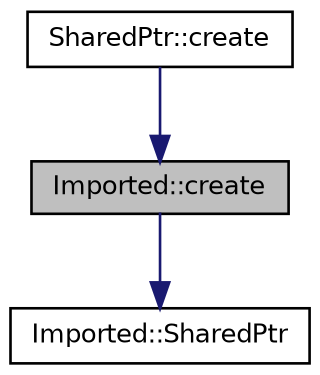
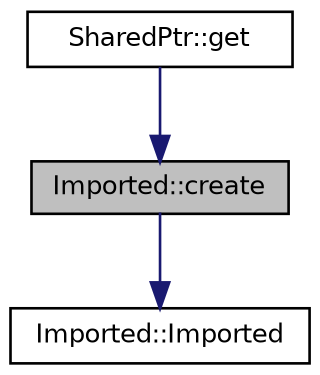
node "SharedPtr::create": label "SharedPtr::create" -> "SharedPtr::get"
node "Imported::SharedPtr": label "Imported::SharedPtr" -> "Imported::Imported"
